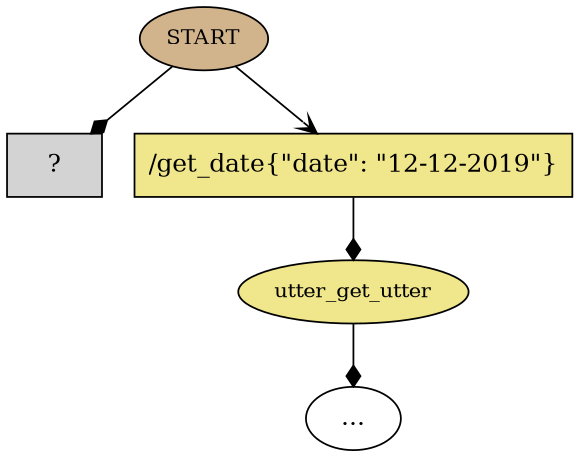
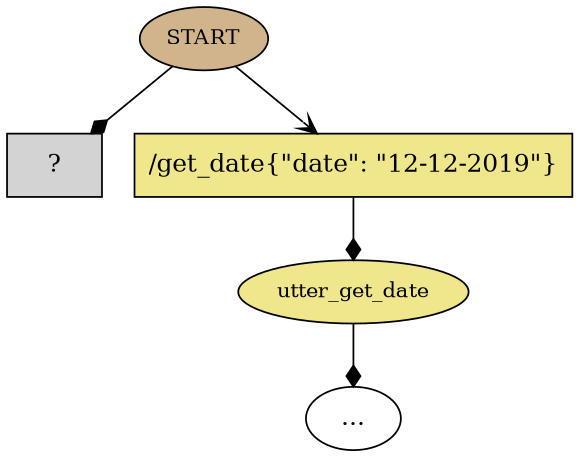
node "utter_get_utter": label "utter_get_utter" -> "utter_get_date"
